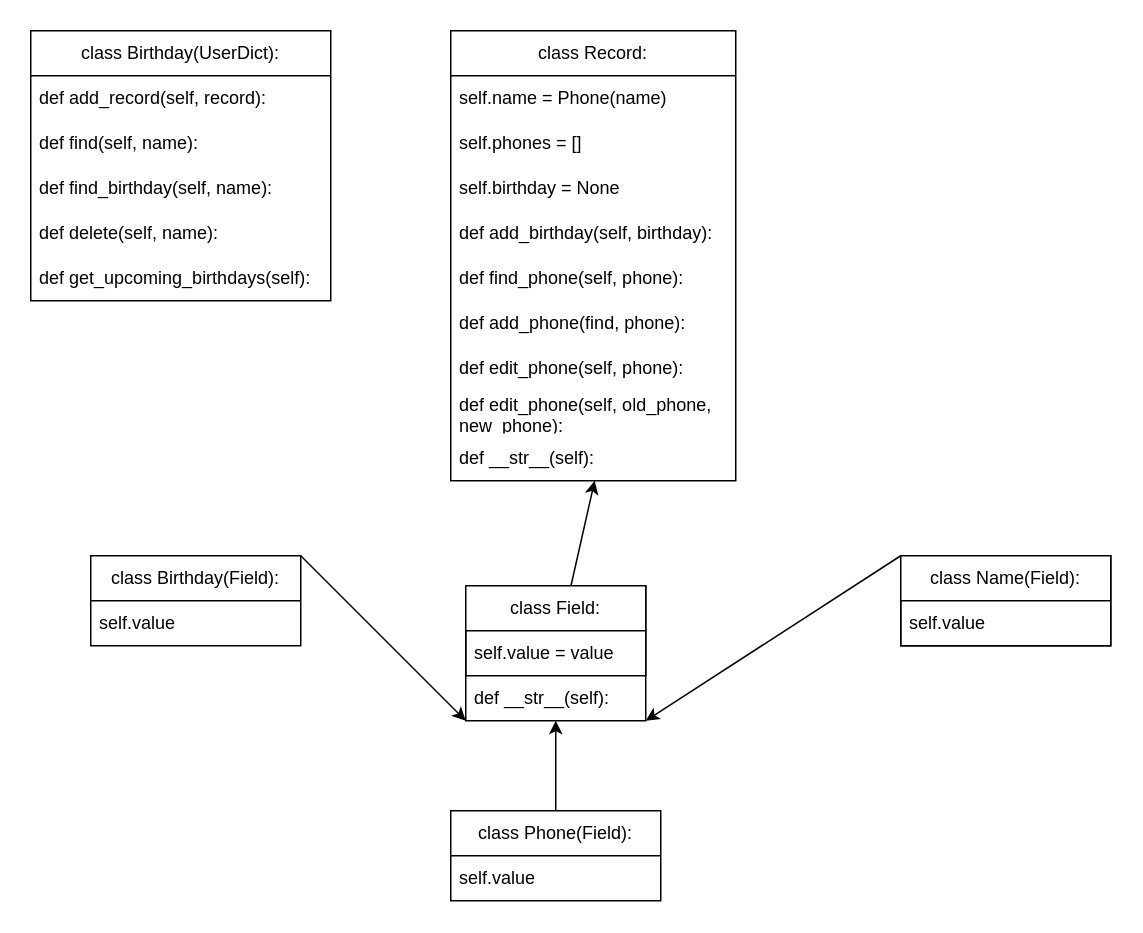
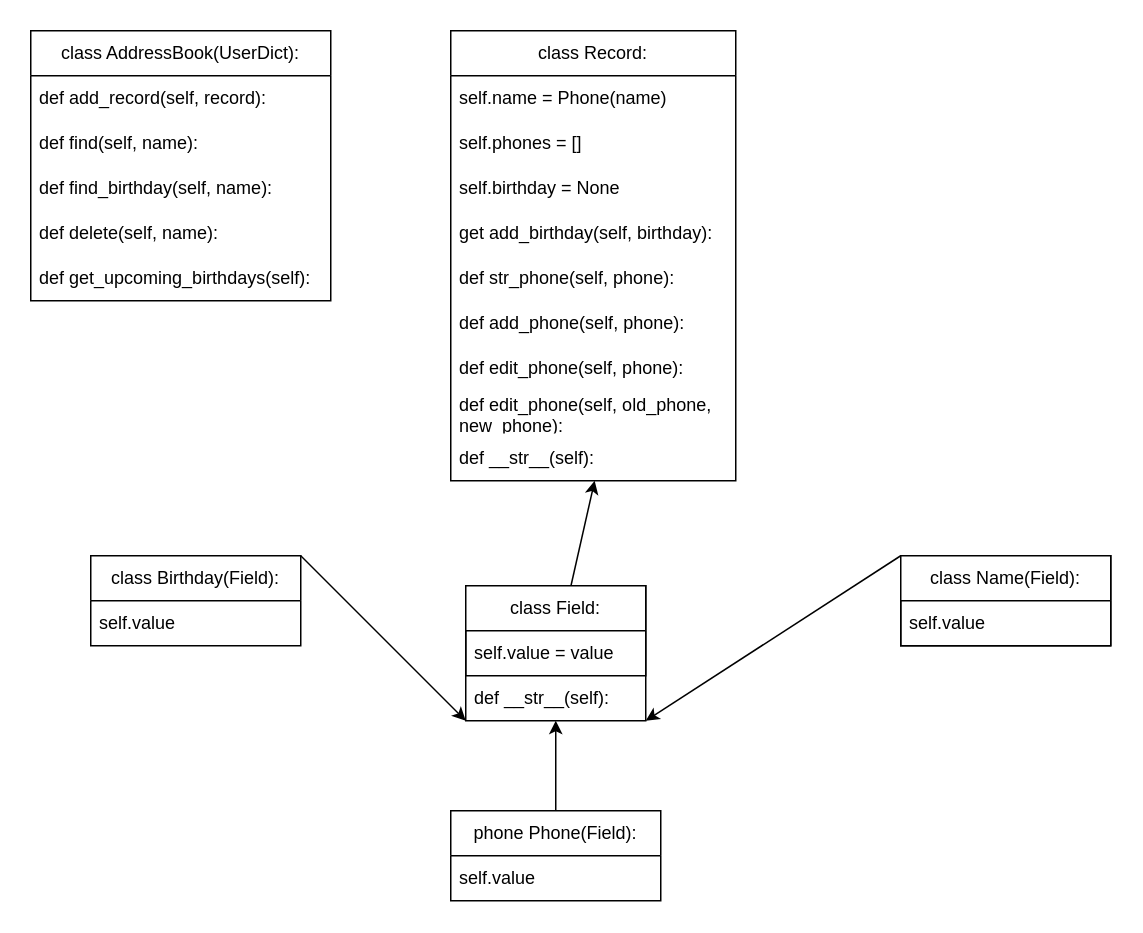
node "class Birthday(UserDict):": label "class Birthday(UserDict):" -> "class AddressBook(UserDict):"
node "def add_birthday(self, birthday):": label "def add_birthday(self, birthday):" -> "get add_birthday(self, birthday):"
node "def find_phone(self, phone):": label "def find_phone(self, phone):" -> "def str_phone(self, phone):"
node "def add_phone(find, phone):": label "def add_phone(find, phone):" -> "def add_phone(self, phone):"
node "class Phone(Field):": label "class Phone(Field):" -> "phone Phone(Field):"
